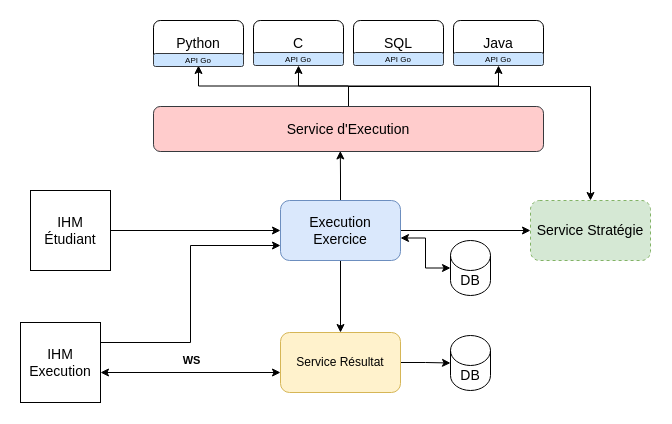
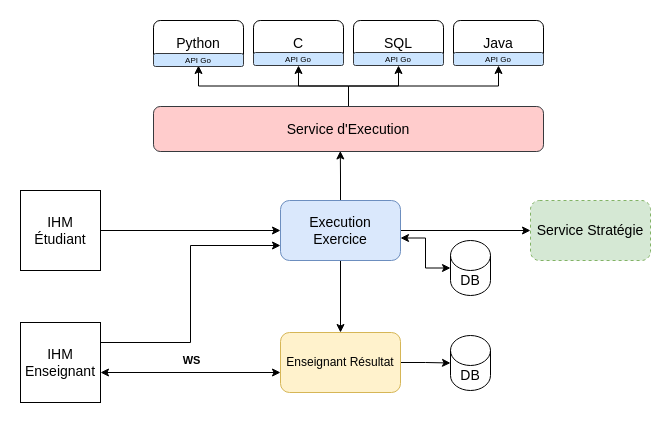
edge "Service d'Execution" -> "Service Stratégie": now "Service d'Execution" -> "SQL"
node "IHM Étudiant": moved (71, 231) -> (61, 231)
node "IHM Execution": label "IHM Execution" -> "IHM Enseignant"
node "Service Résultat": label "Service Résultat" -> "Enseignant Résultat"
